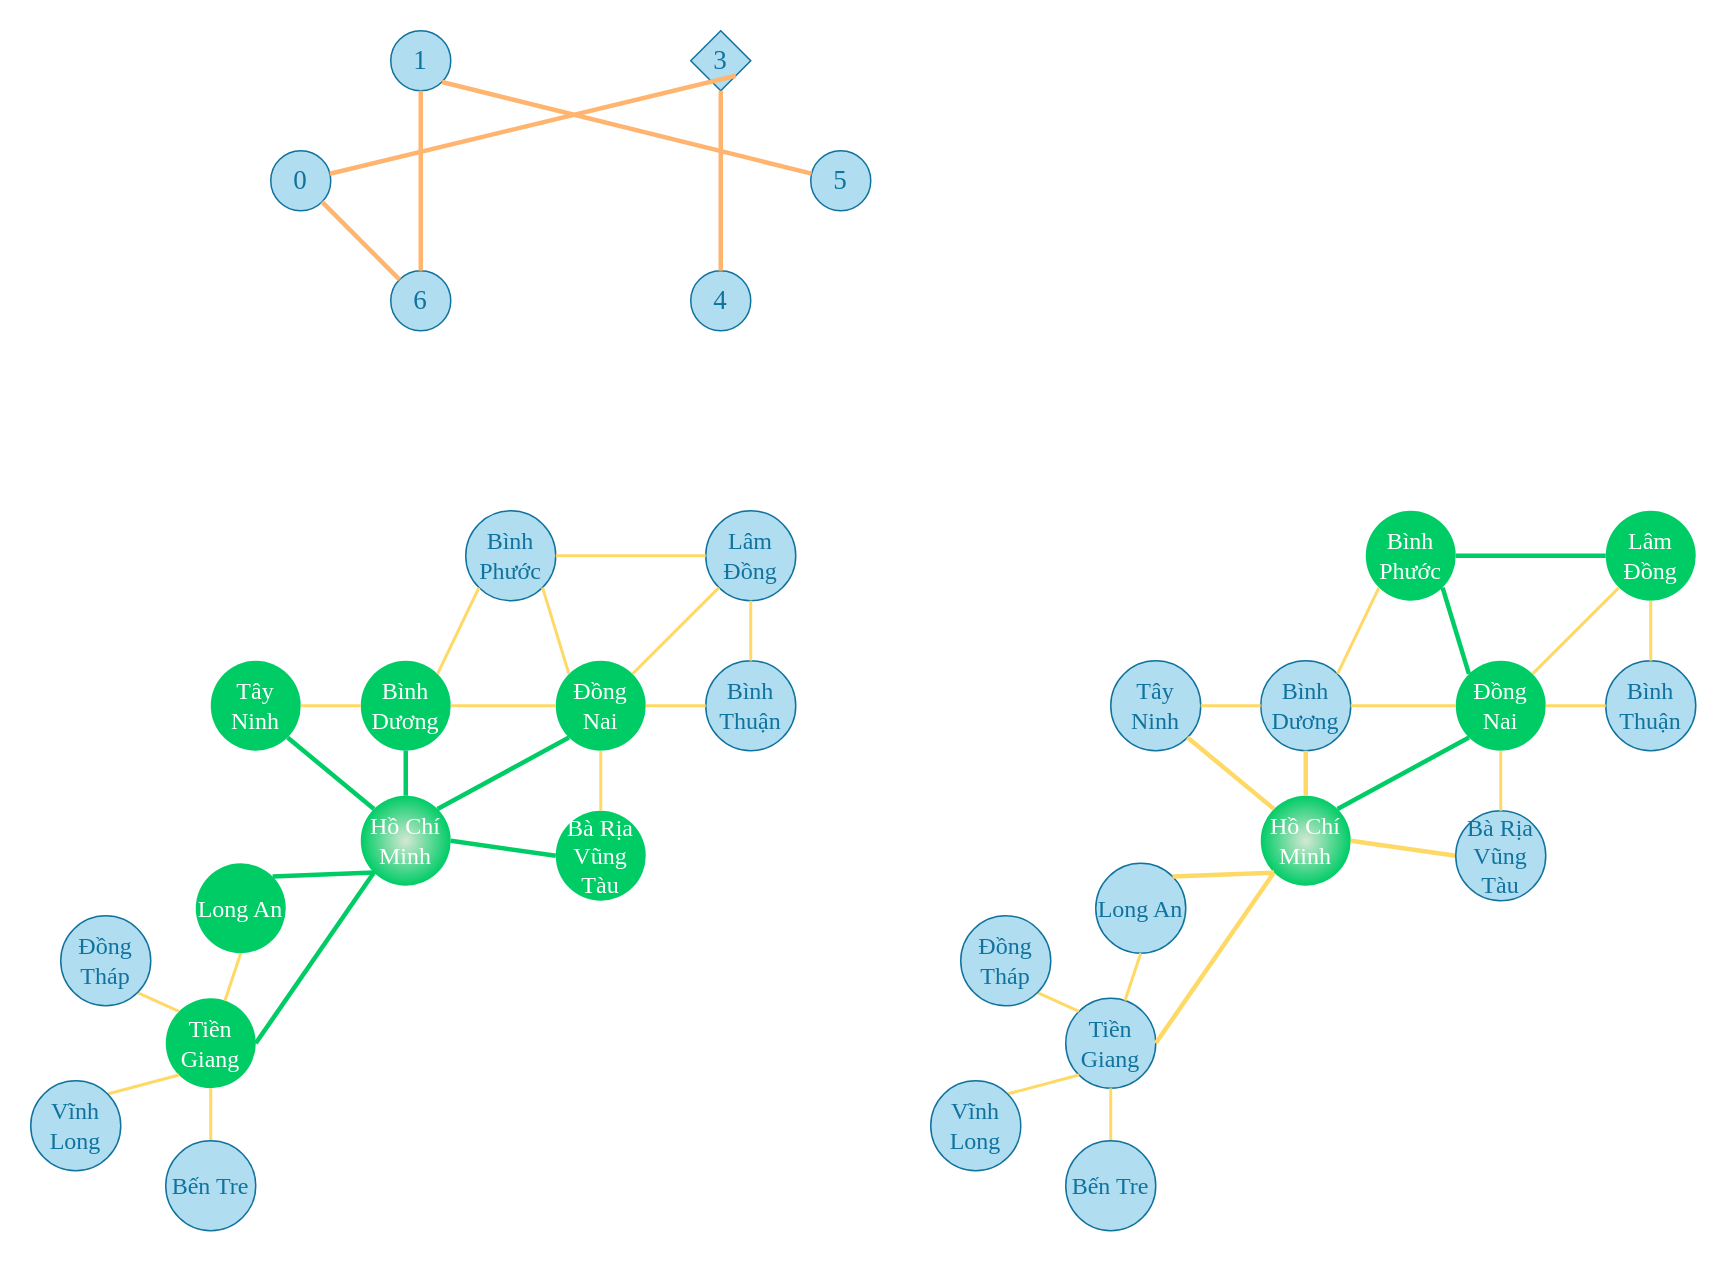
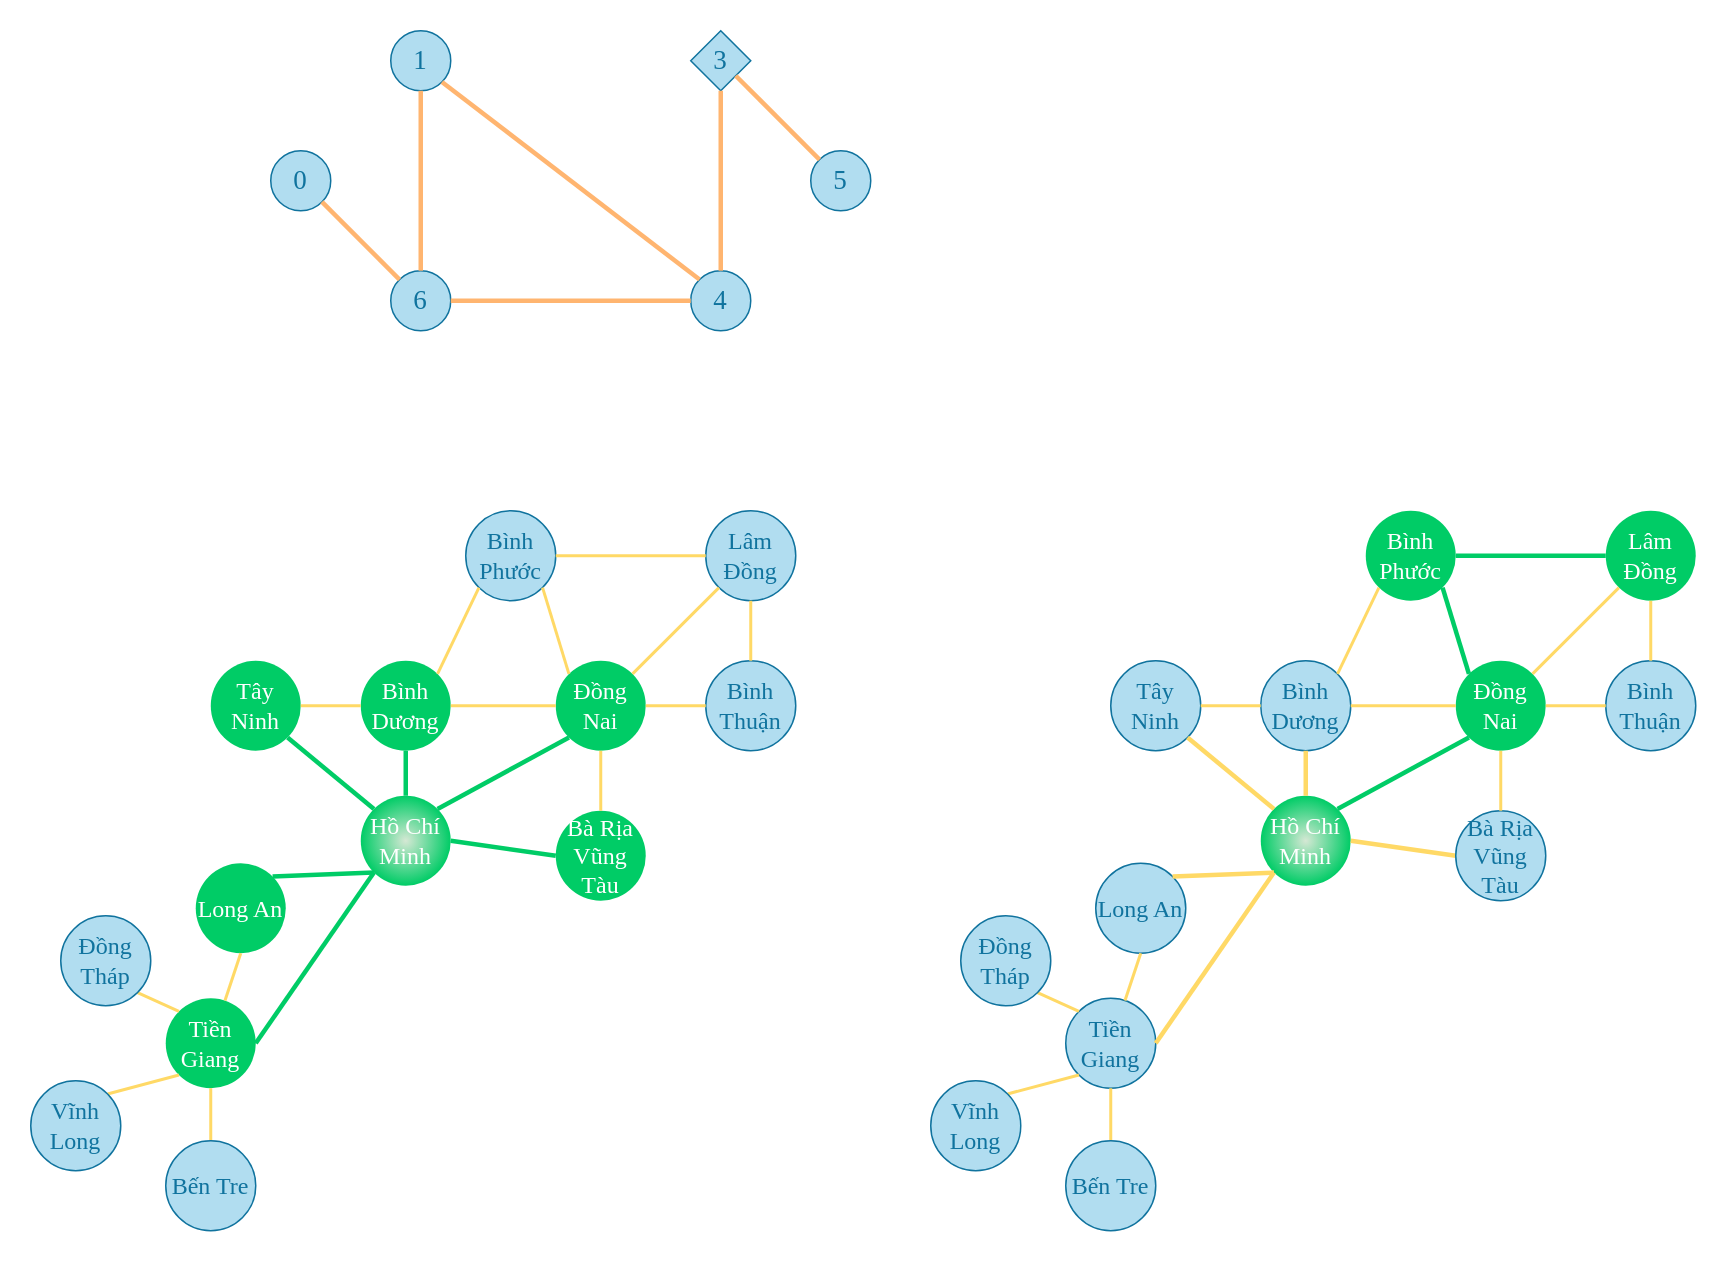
edge "1" -- "5": now "1" -- "4"
edge "3" -- "0": now "3" -- "5"
edge "6" -- "4": added
